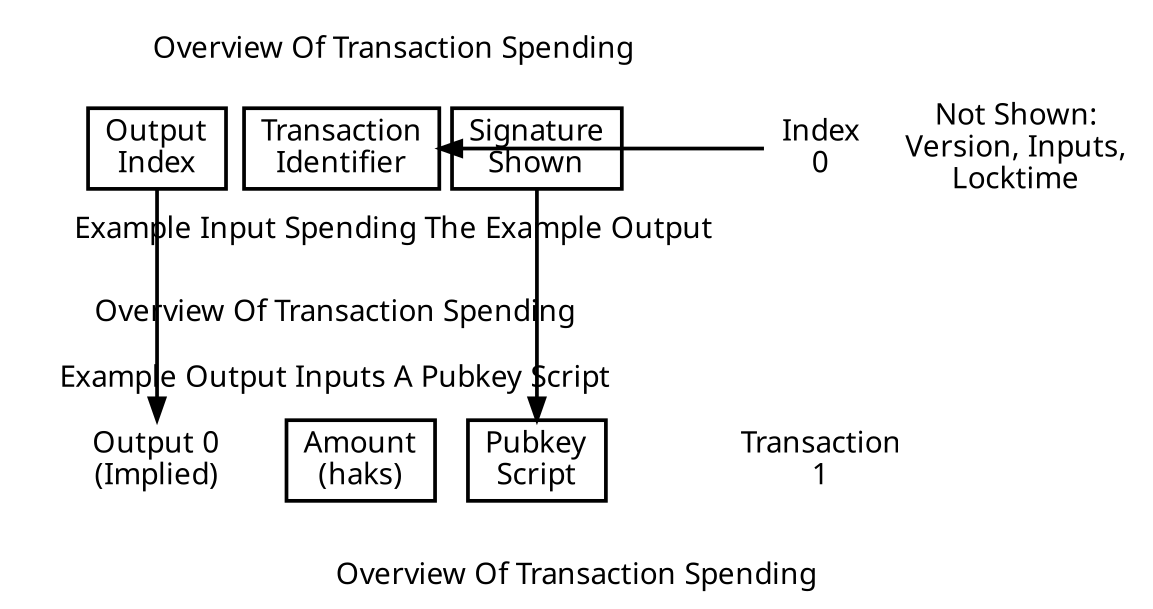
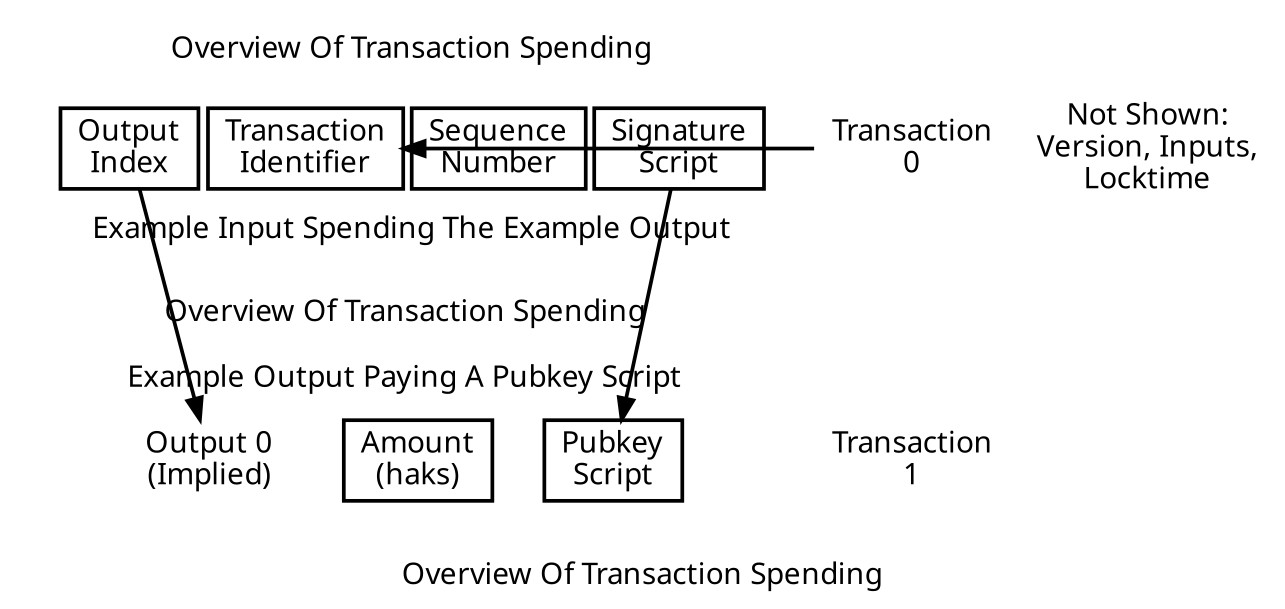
node "Sequence Number": added
node "Signature Shown": label "Signature Shown" -> "Signature Script"
node "Index 0": label "Index 0" -> "Transaction 0"
cluster "Example Output Inputs A Pubkey Script": label "Example Output Inputs A Pubkey Script" -> "Example Output Paying A Pubkey Script"
